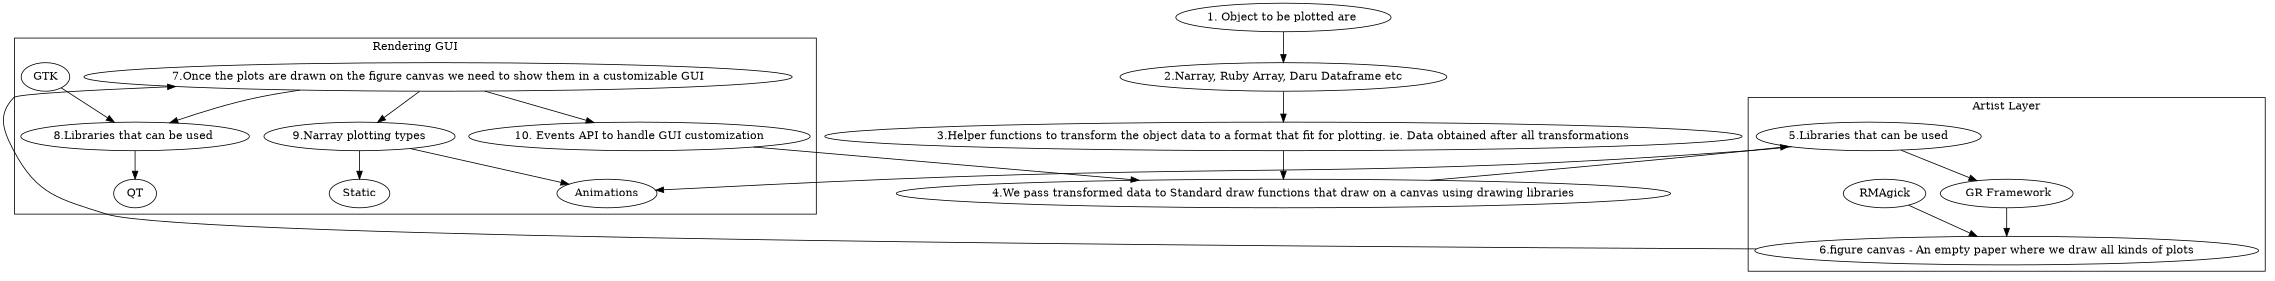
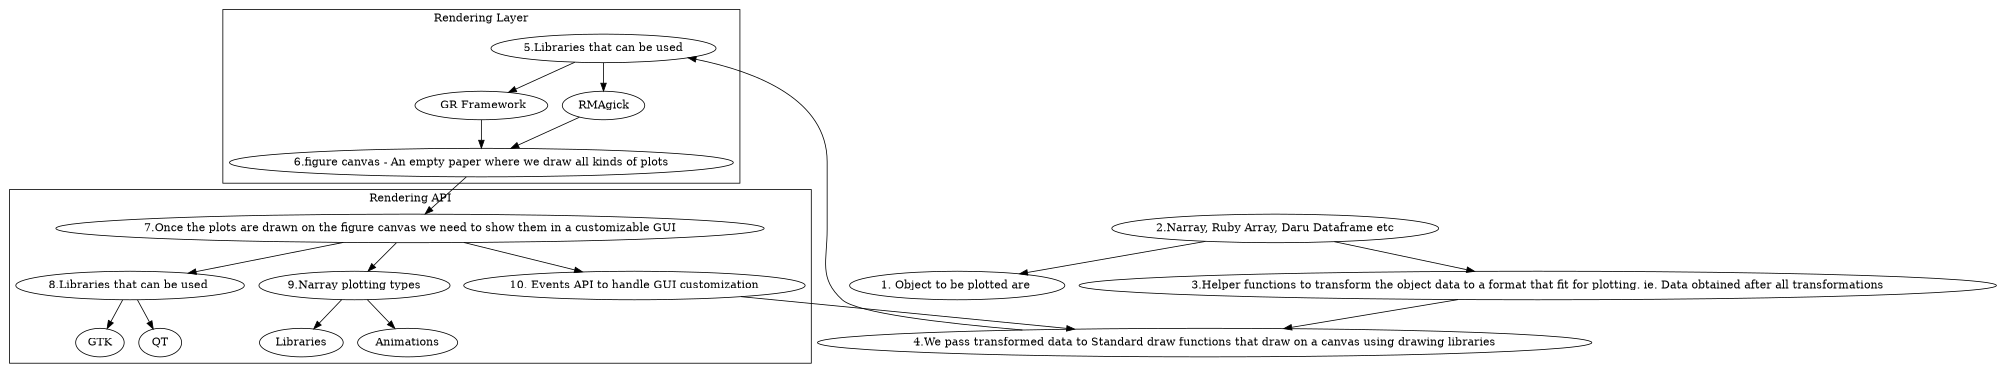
edge "1. Object to be plotted are" -> "2.Narray, Ruby Array, Daru Dataframe etc": reversed
cluster "Rendering GUI": label "Rendering GUI" -> "Rendering API"
edge "GTK" -> "8.Libraries that can be used": reversed
cluster "Artist Layer": label "Artist Layer" -> "Rendering Layer"
edge "5.Libraries that can be used" -> "Animations": now "5.Libraries that can be used" -> "RMAgick"
node "Static": label "Static" -> "Libraries"
